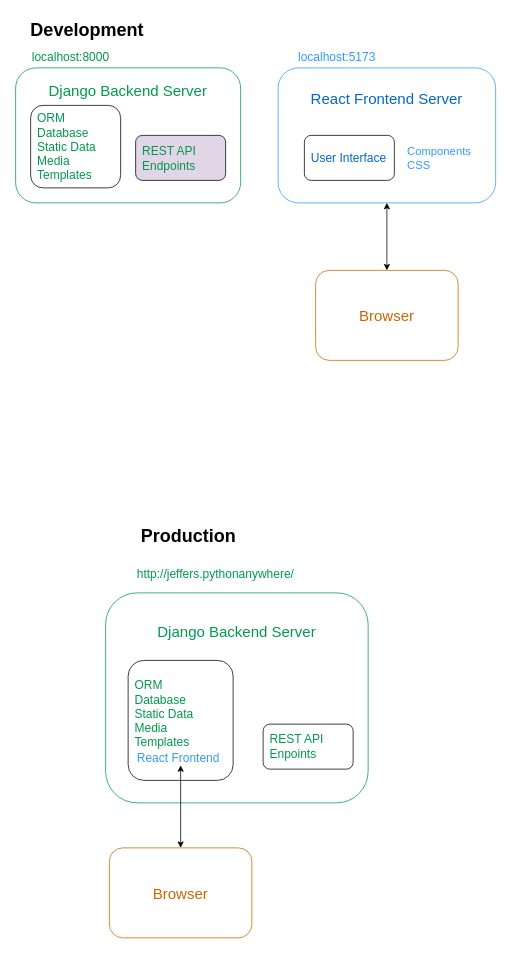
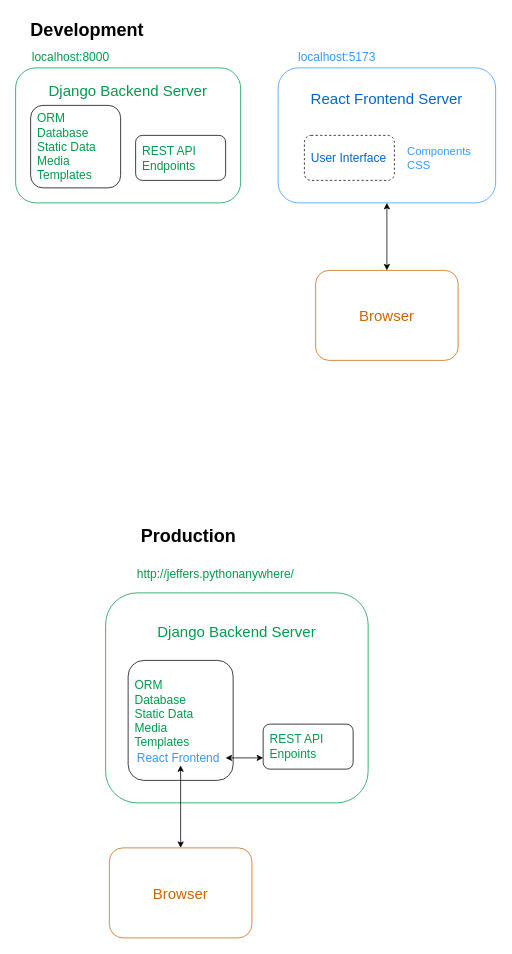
node "REST API Endpoints": fillcolor #e1d5e7 -> #ffffff
node "User Interface": style solid -> dashed
edge "REST API Enpoints" -- "React Frontend": added
